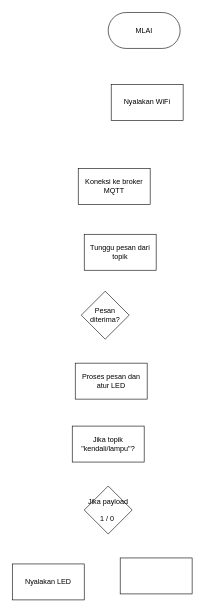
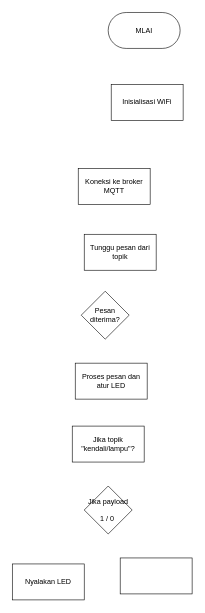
node "Nyalakan WiFi": label "Nyalakan WiFi" -> "Inisialisasi WiFi"
